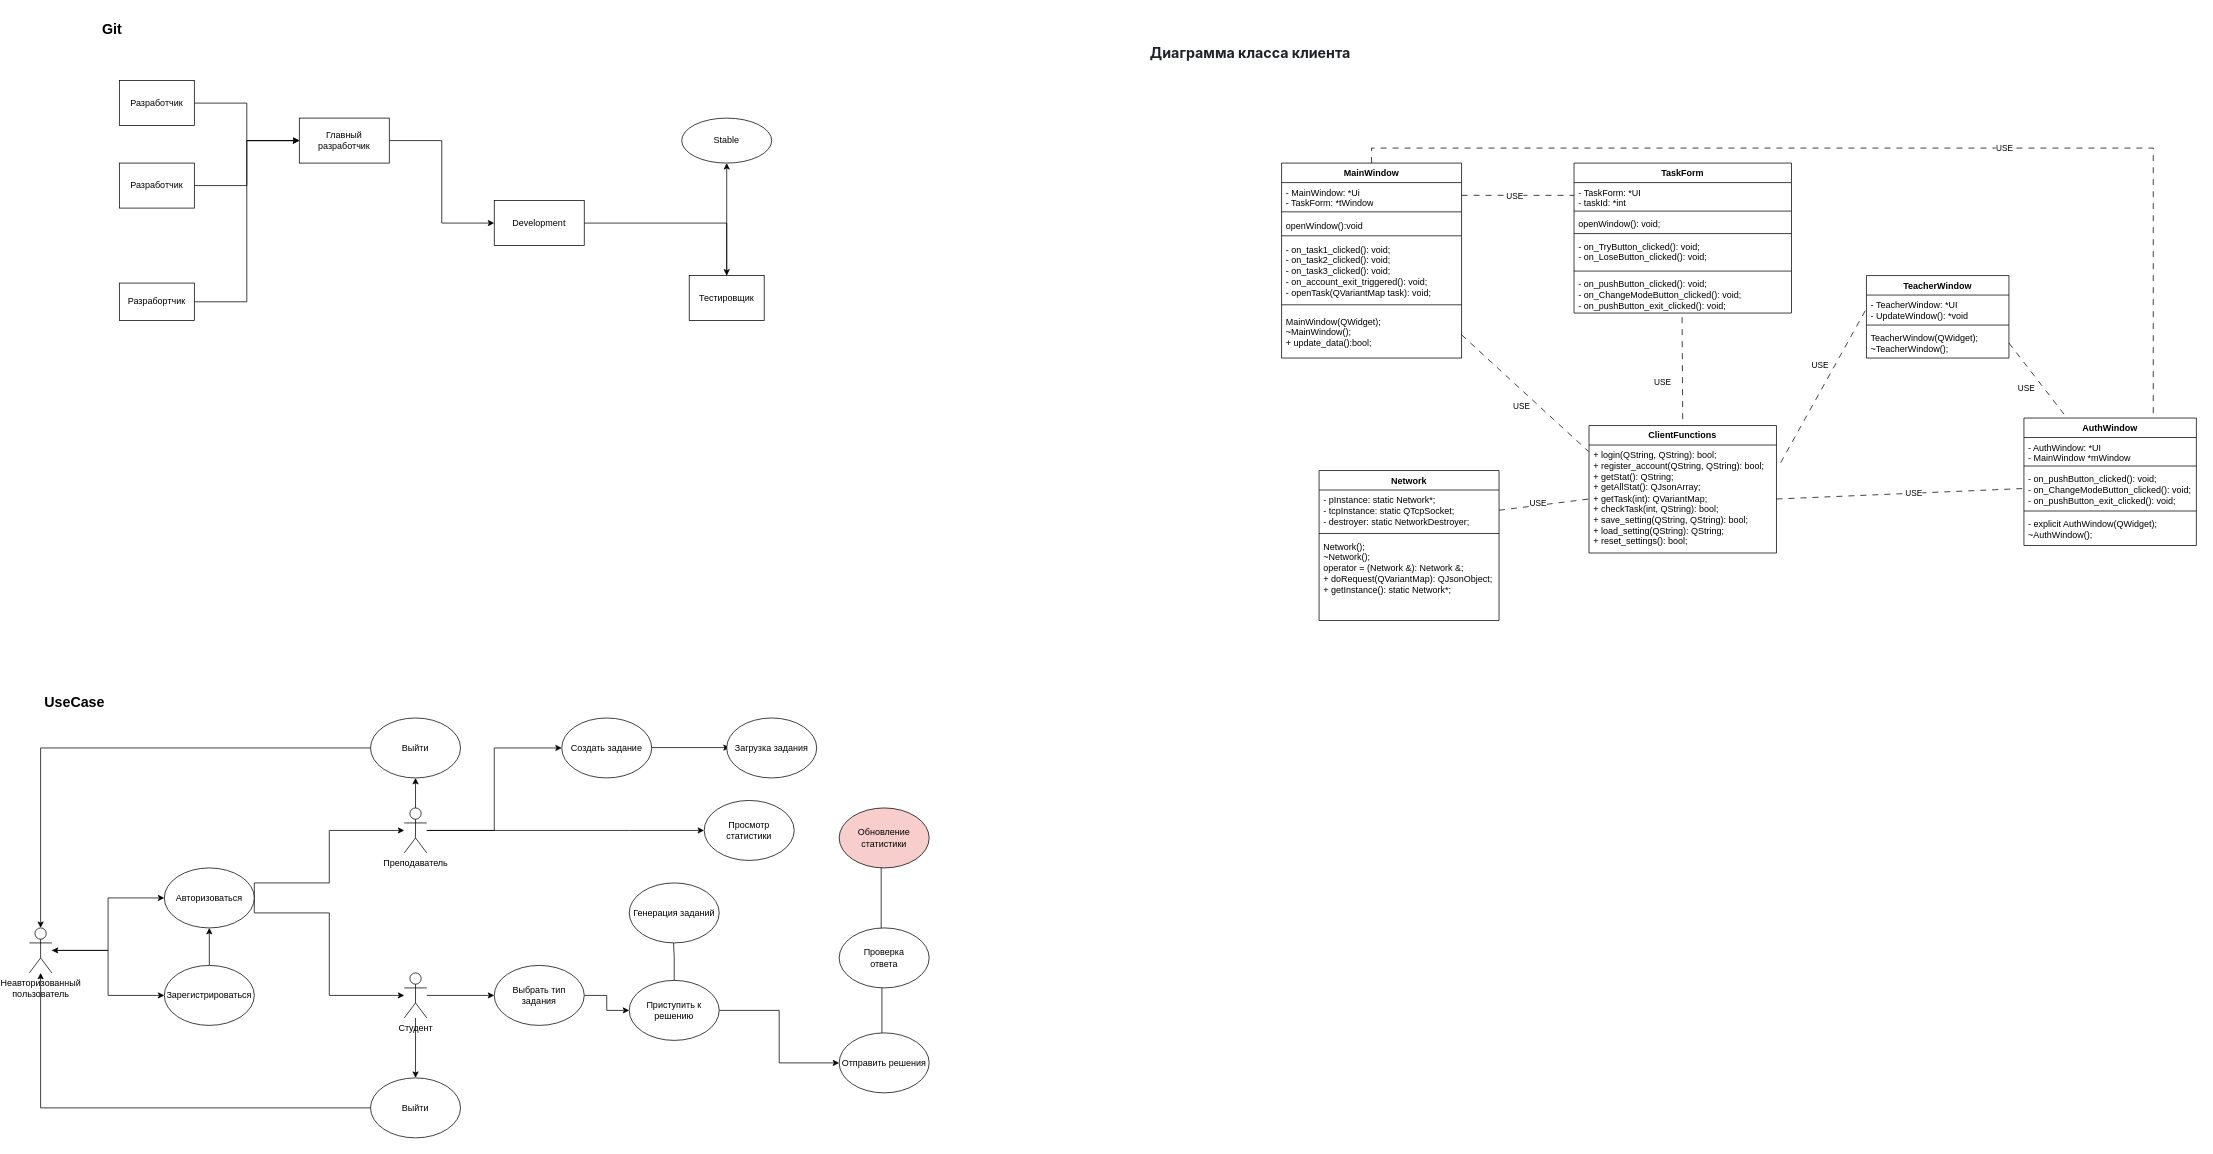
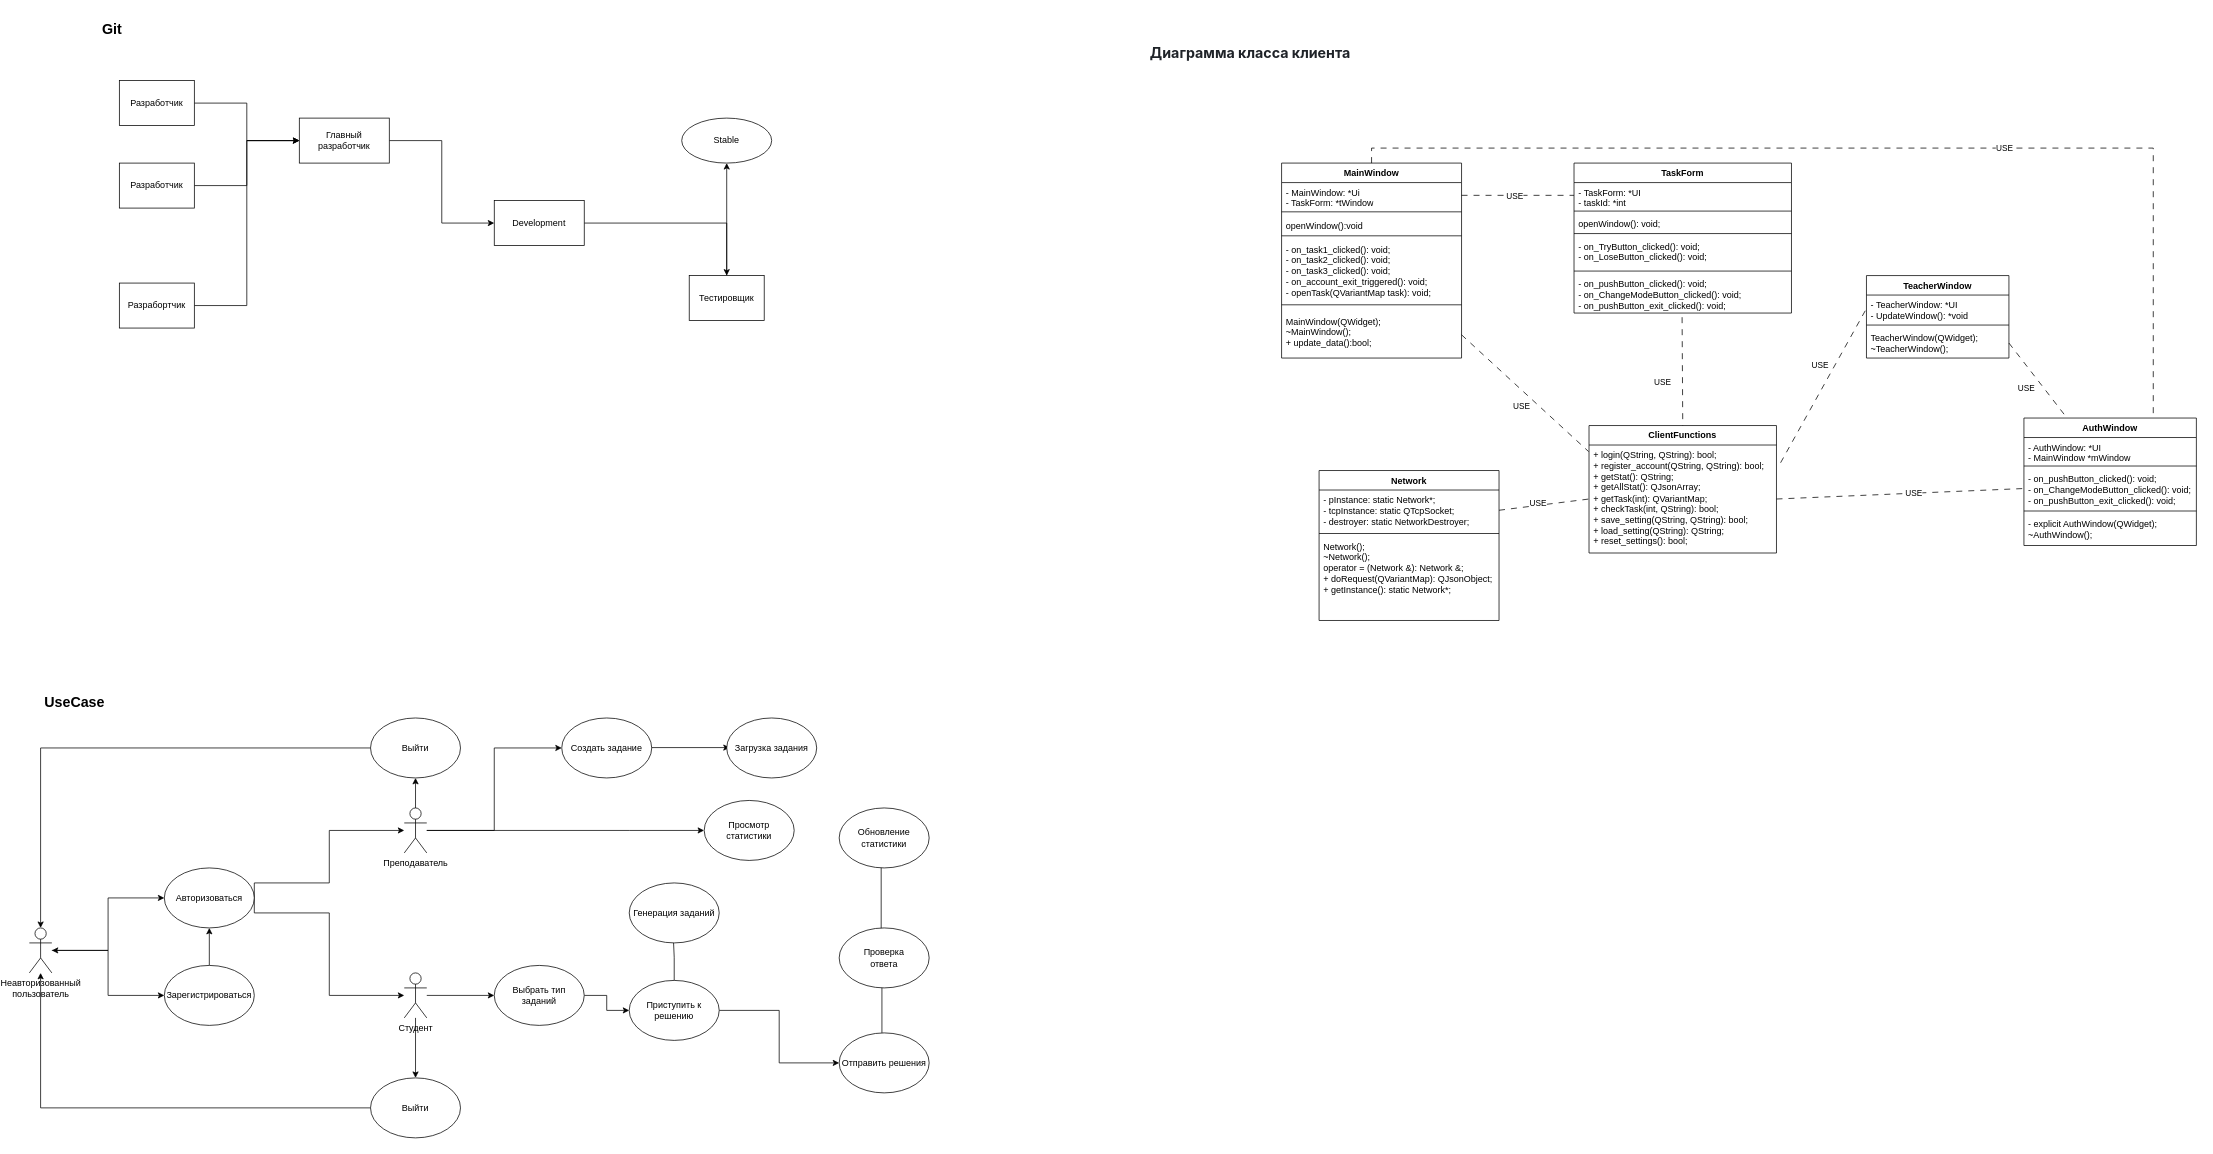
node "Разрабортчик": size 75x38 -> 75x45
node "Обновление статистики": fillcolor #f8cecc -> #ffffff
node "Выбрать тип задания": label "Выбрать тип задания" -> "Выбрать тип заданий"
